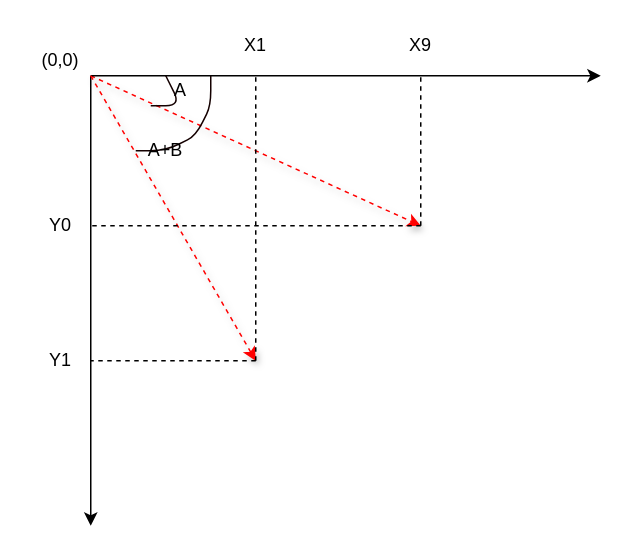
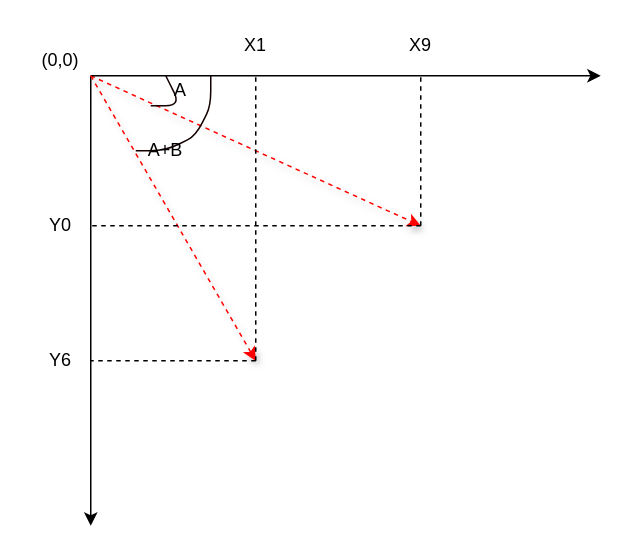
node "Y1": label "Y1" -> "Y6"
